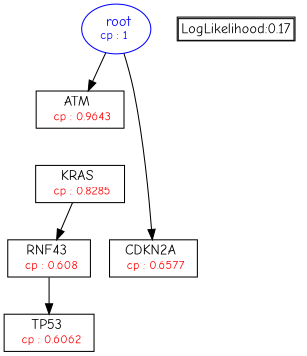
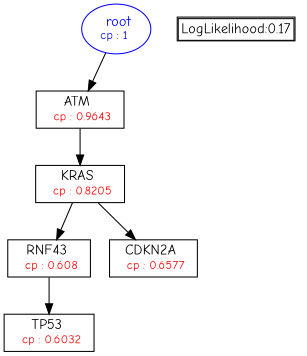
edge "root" -> "CDKN2A": now "KRAS" -> "CDKN2A"
edge "ATM" -> "KRAS": added
node "KRAS": text "cp : 0.8285" -> "cp : 0.8205"
node "TP53": text "cp : 0.6062" -> "cp : 0.6032"
